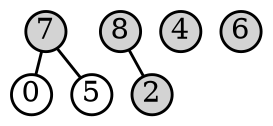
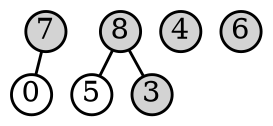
edge "7" -- "5": now "8" -- "5"
node "2": label "2" -> "3"
